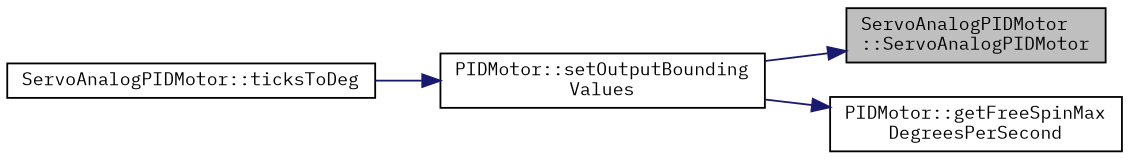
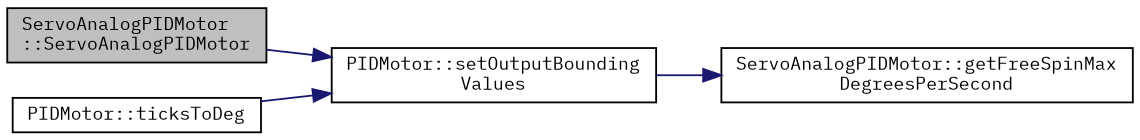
edge "PIDMotor::setOutputBounding Values" -> "ServoAnalogPIDMotor ::ServoAnalogPIDMotor": reversed
node "ServoAnalogPIDMotor::ticksToDeg": label "ServoAnalogPIDMotor::ticksToDeg" -> "PIDMotor::ticksToDeg"
node "PIDMotor::getFreeSpinMax DegreesPerSecond": label "PIDMotor::getFreeSpinMax DegreesPerSecond" -> "ServoAnalogPIDMotor::getFreeSpinMax DegreesPerSecond"
